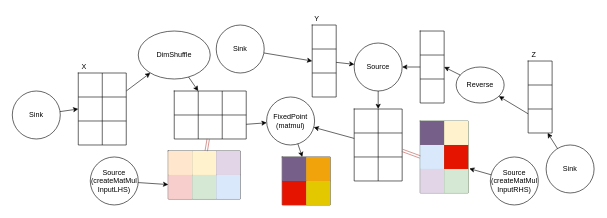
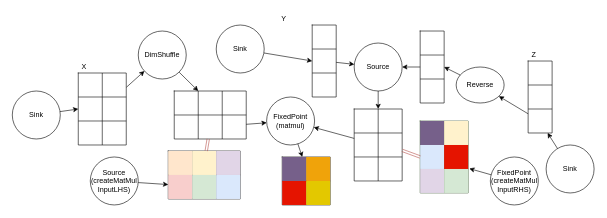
node "Y": moved (317, 18) -> (284, 18)
node "DimShuffle": size 72x48 -> 48x48
node "Source (createMatMul InputRHS)": label "Source (createMatMul InputRHS)" -> "FixedPoint (createMatMul InputRHS)"
